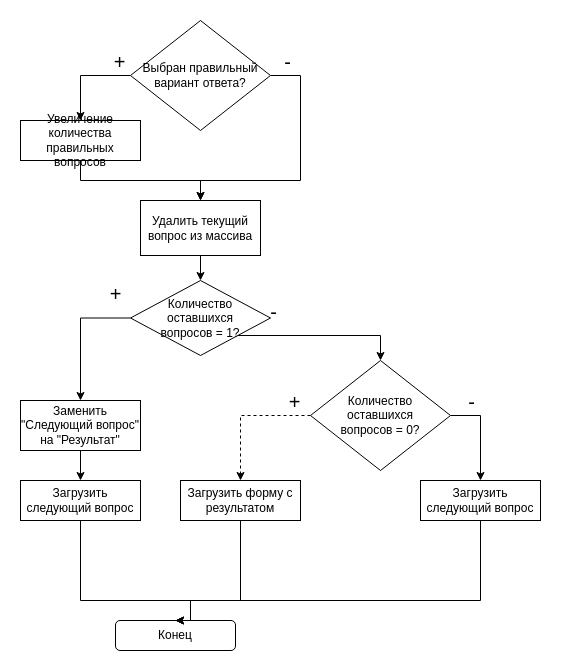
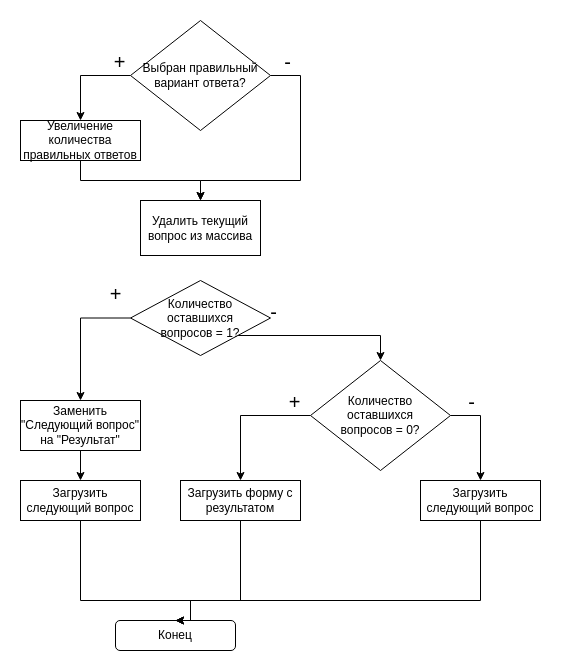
node "Увеличение количества правильных вопросов": label "Увеличение количества правильных вопросов" -> "Увеличение количества правильных ответов"
edge "Удалить текущий вопрос из массива" -> "Количество оставшихся вопросов = 1?": removed
edge "Количество оставшихся вопросов = 0?" -> "Загрузить форму с результатом": style dashed -> solid
